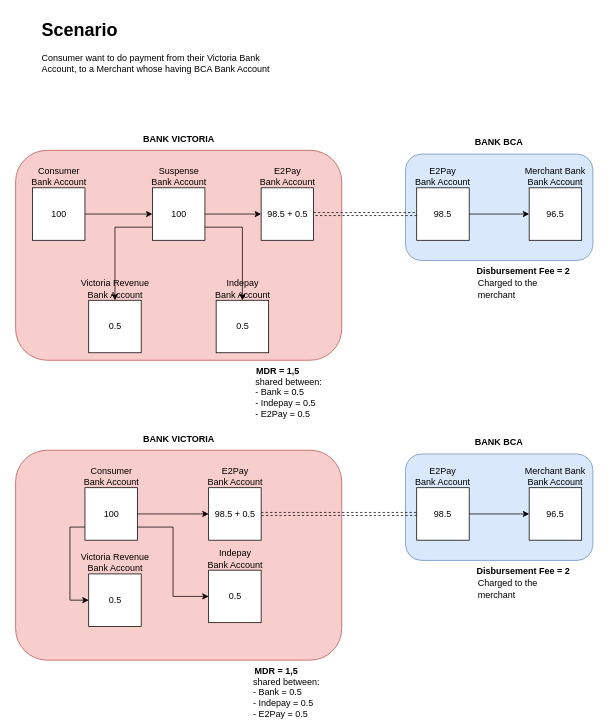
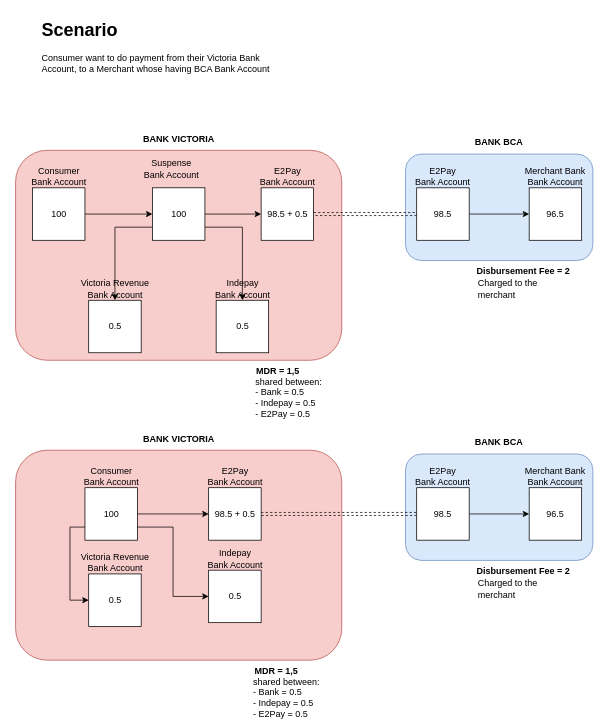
node "Suspense Bank Account": moved (179, 177) -> (171, 169)
